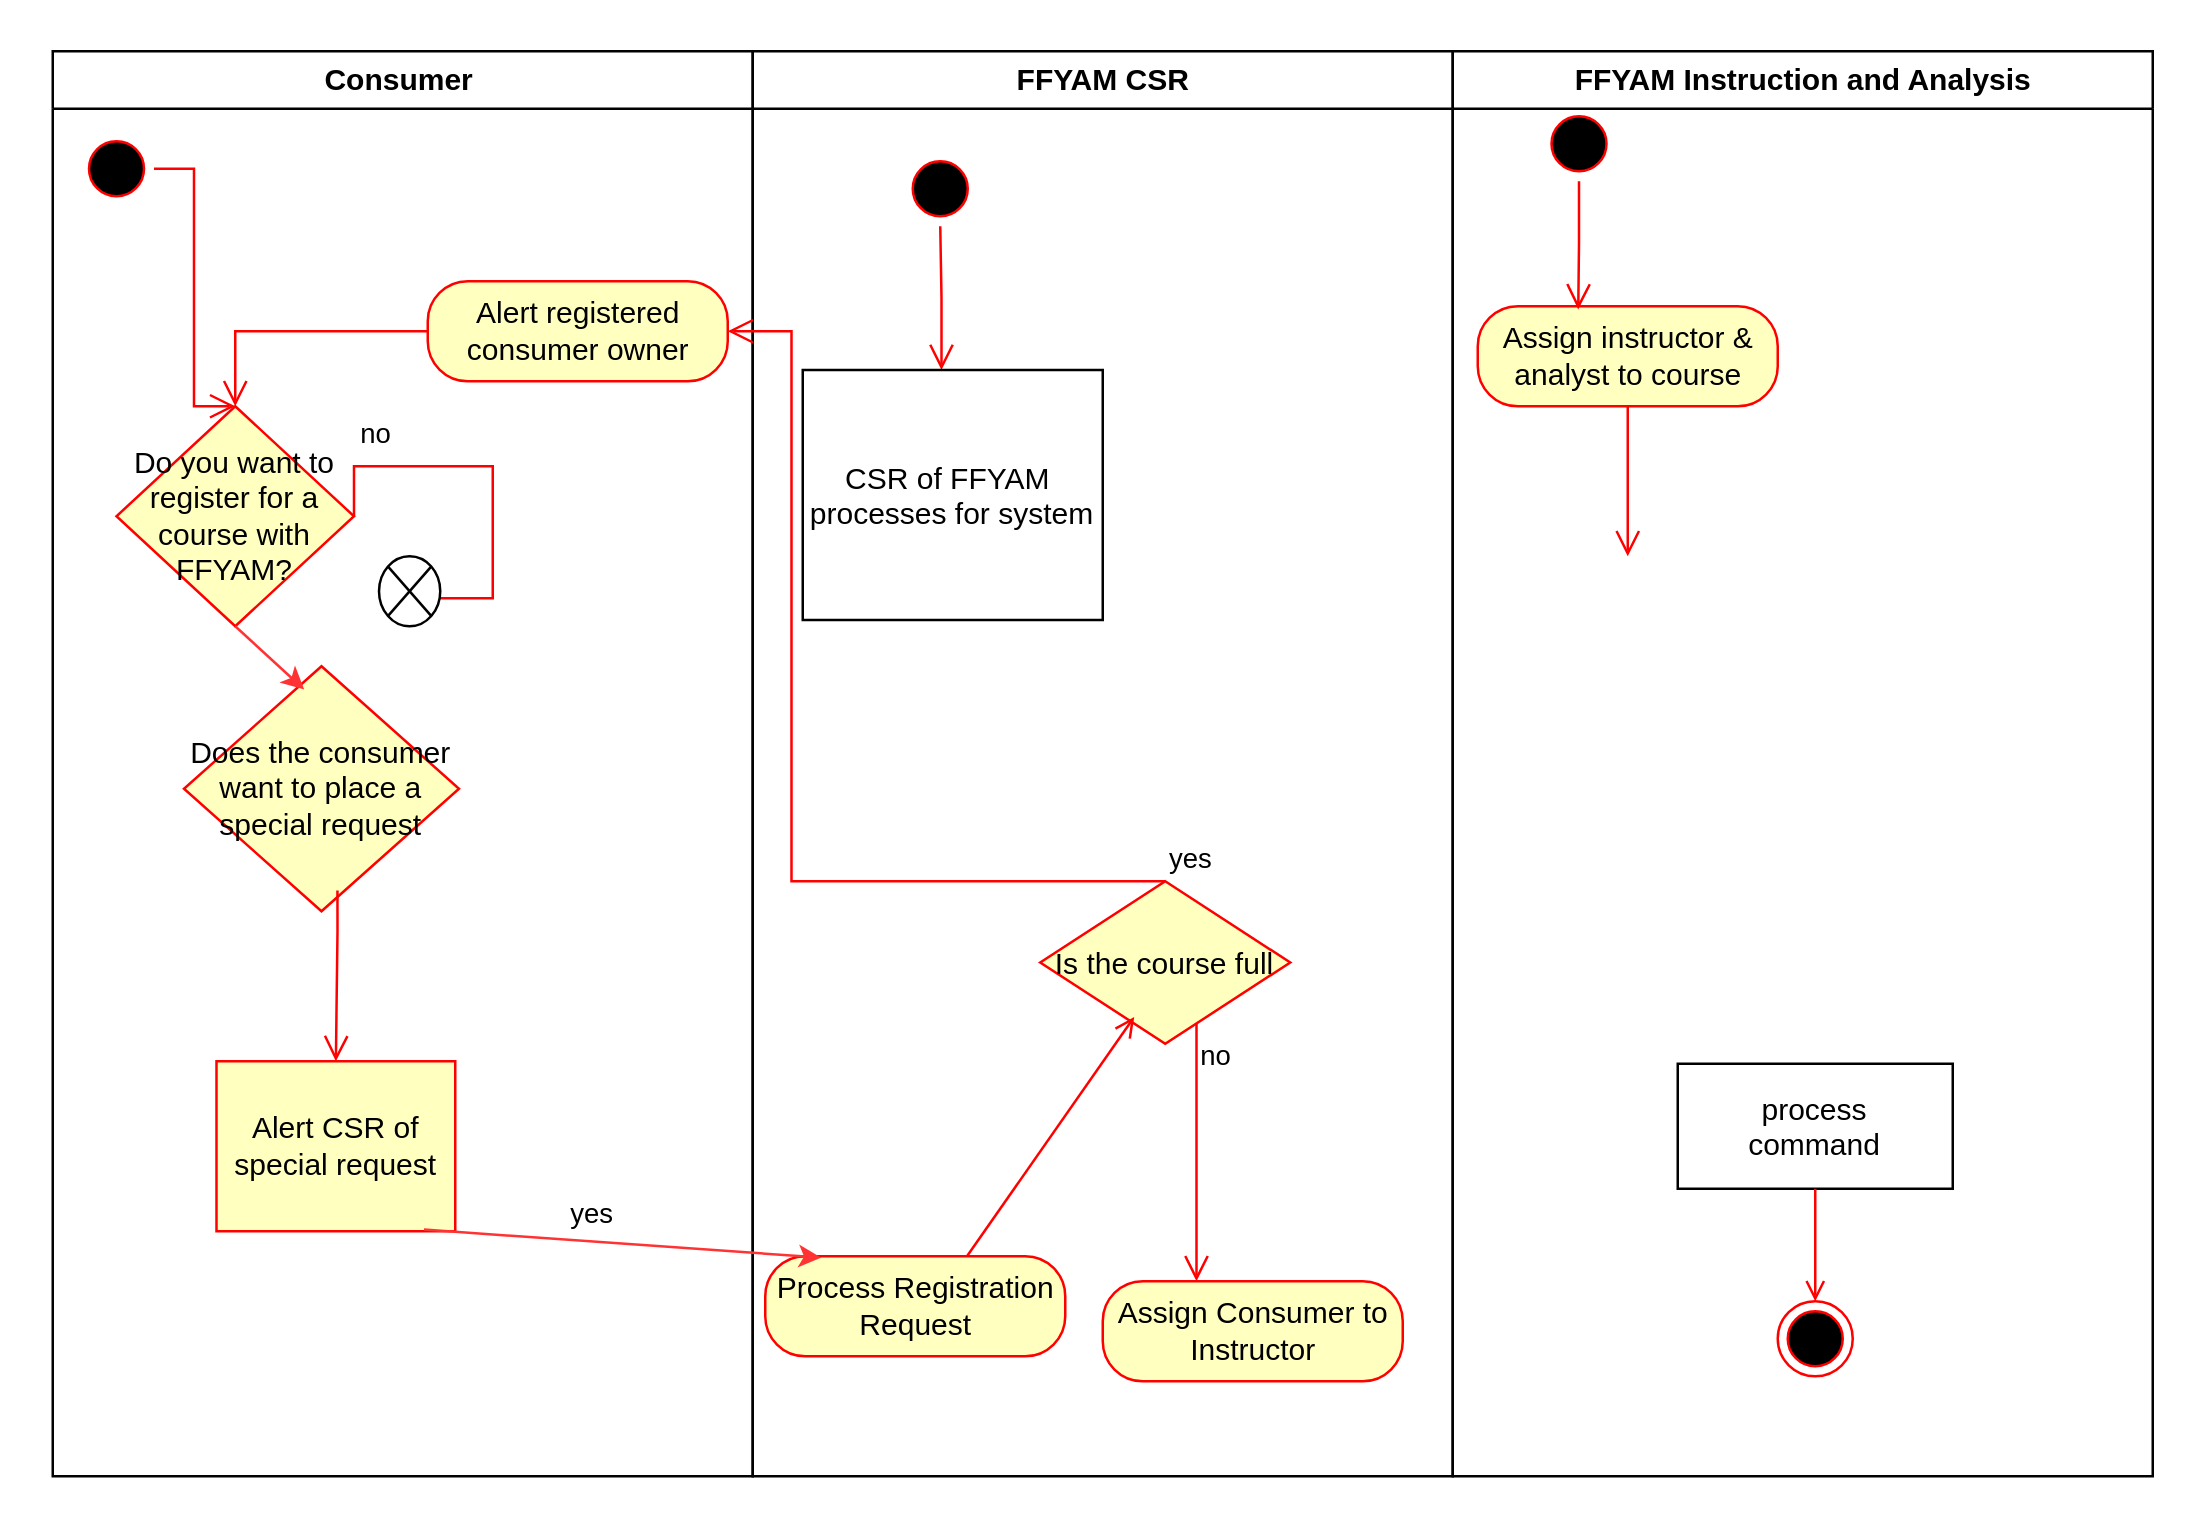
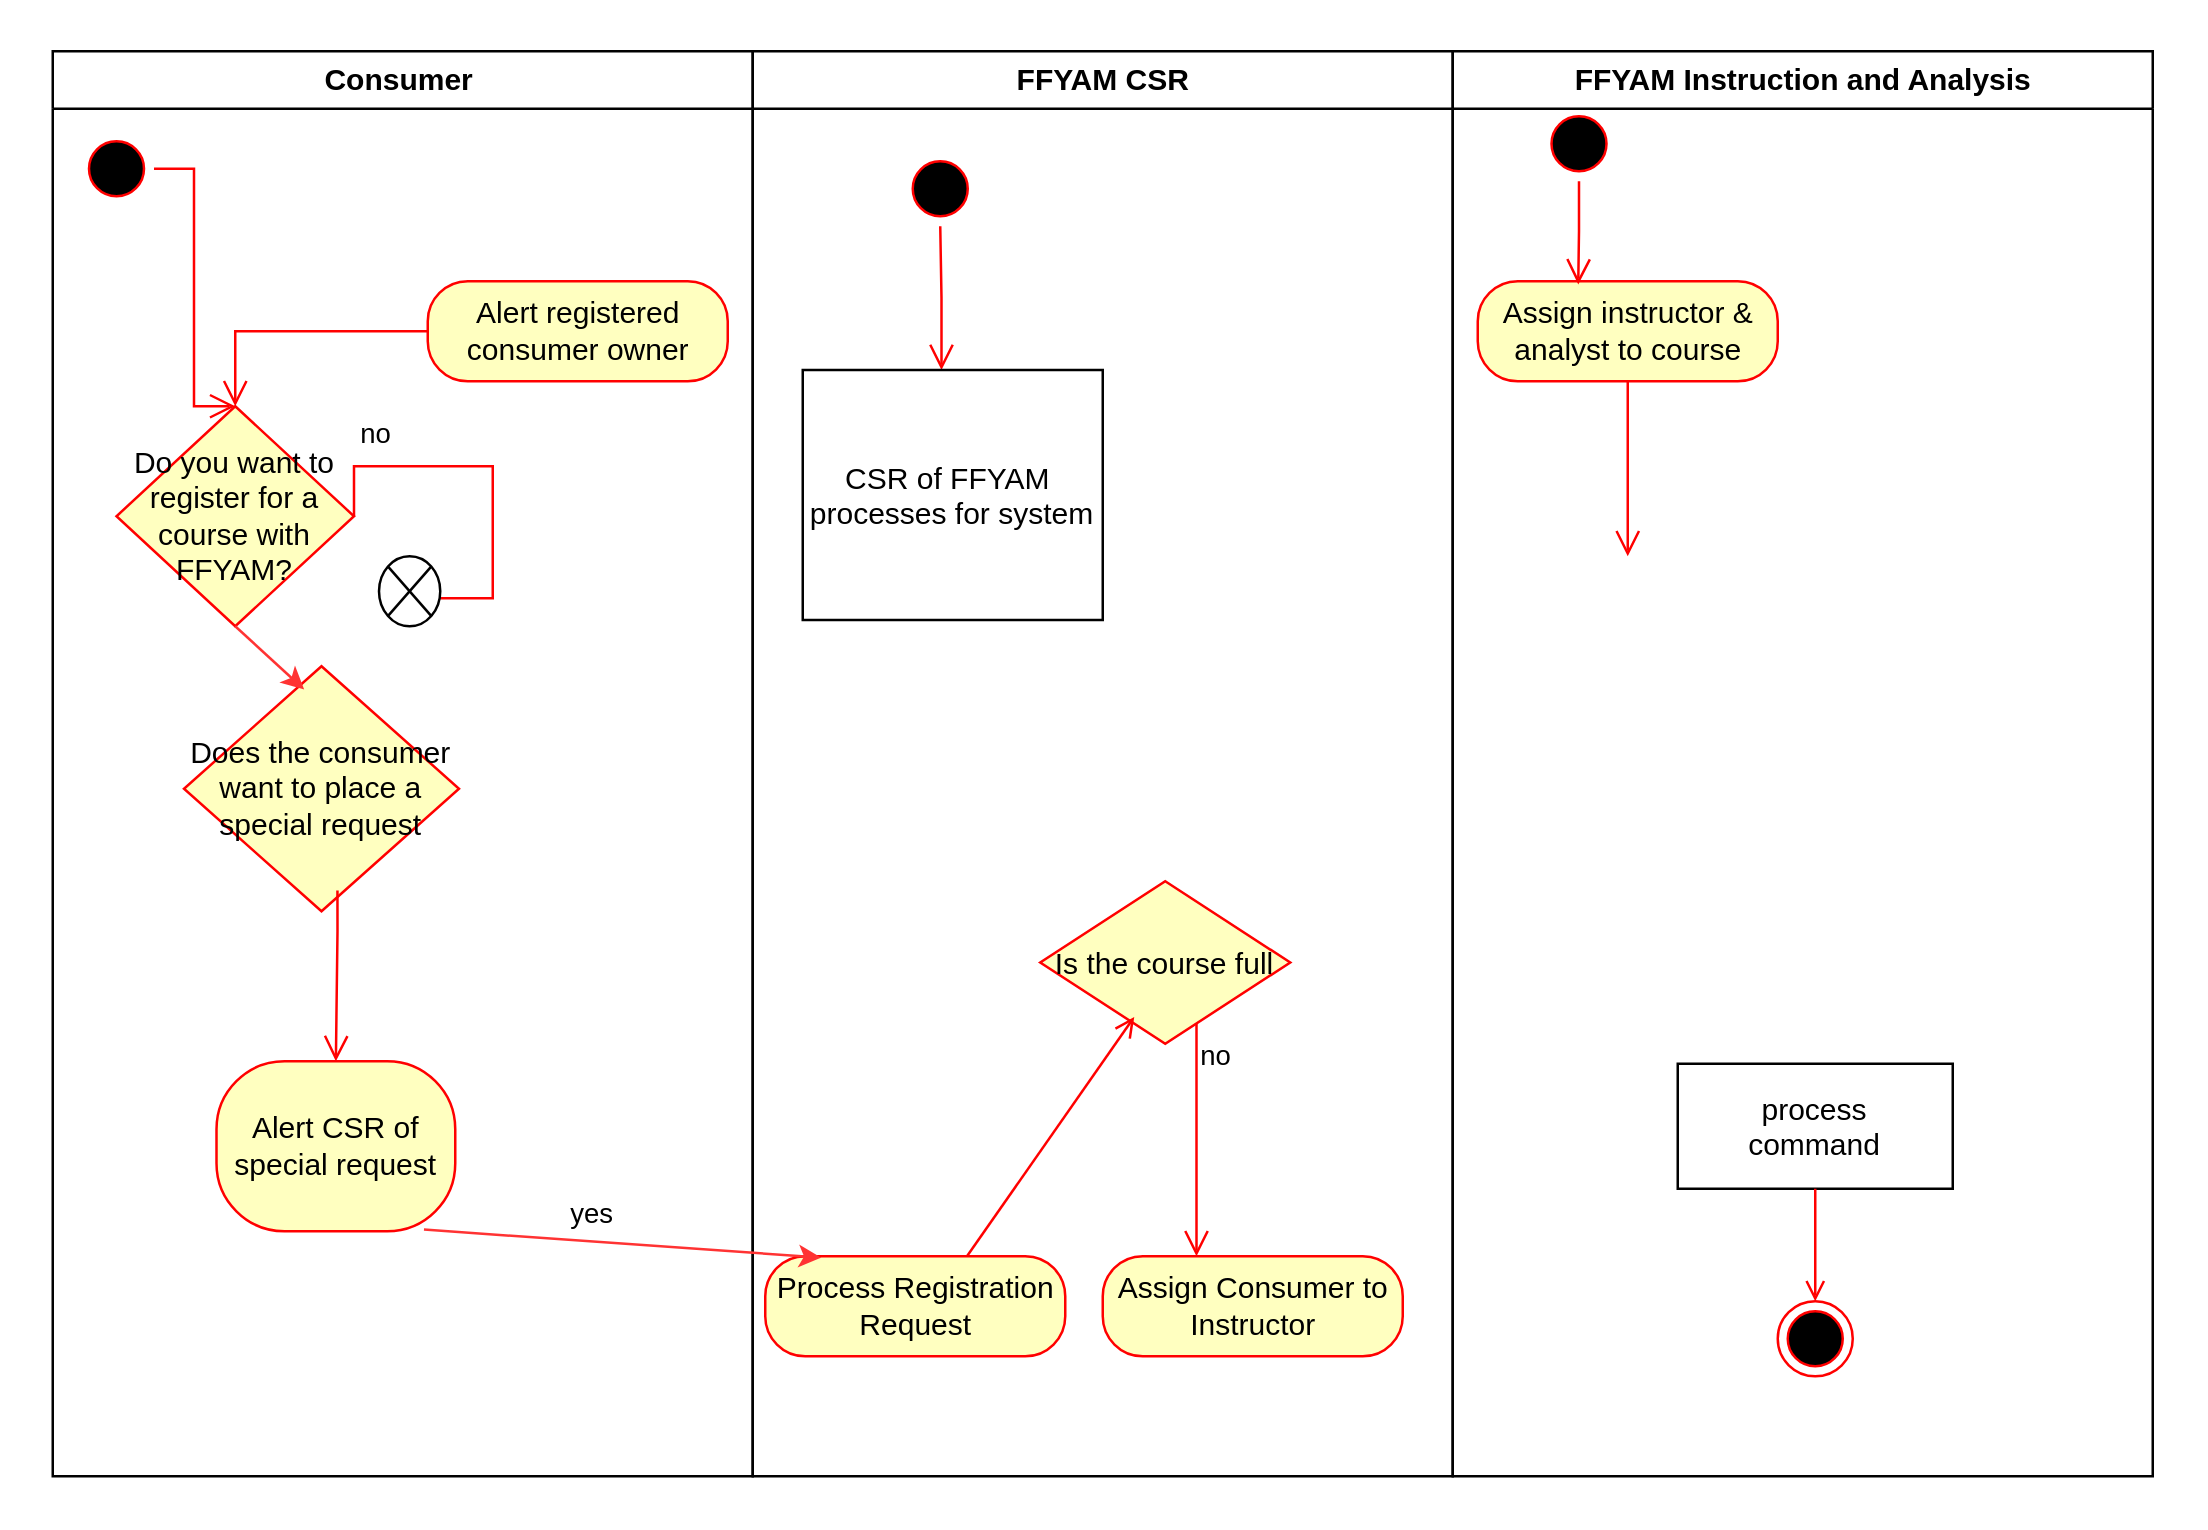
node "Assign instructor & analyst to course": moved (1628, 356) -> (1628, 331)
edge "Is the course full" -> "Alert registered consumer owner": removed, label "yes"
node "Alert CSR of special request": shape rectangle -> rounded rectangle
node "Assign Consumer to Instructor": moved (1253, 1331) -> (1253, 1306)
